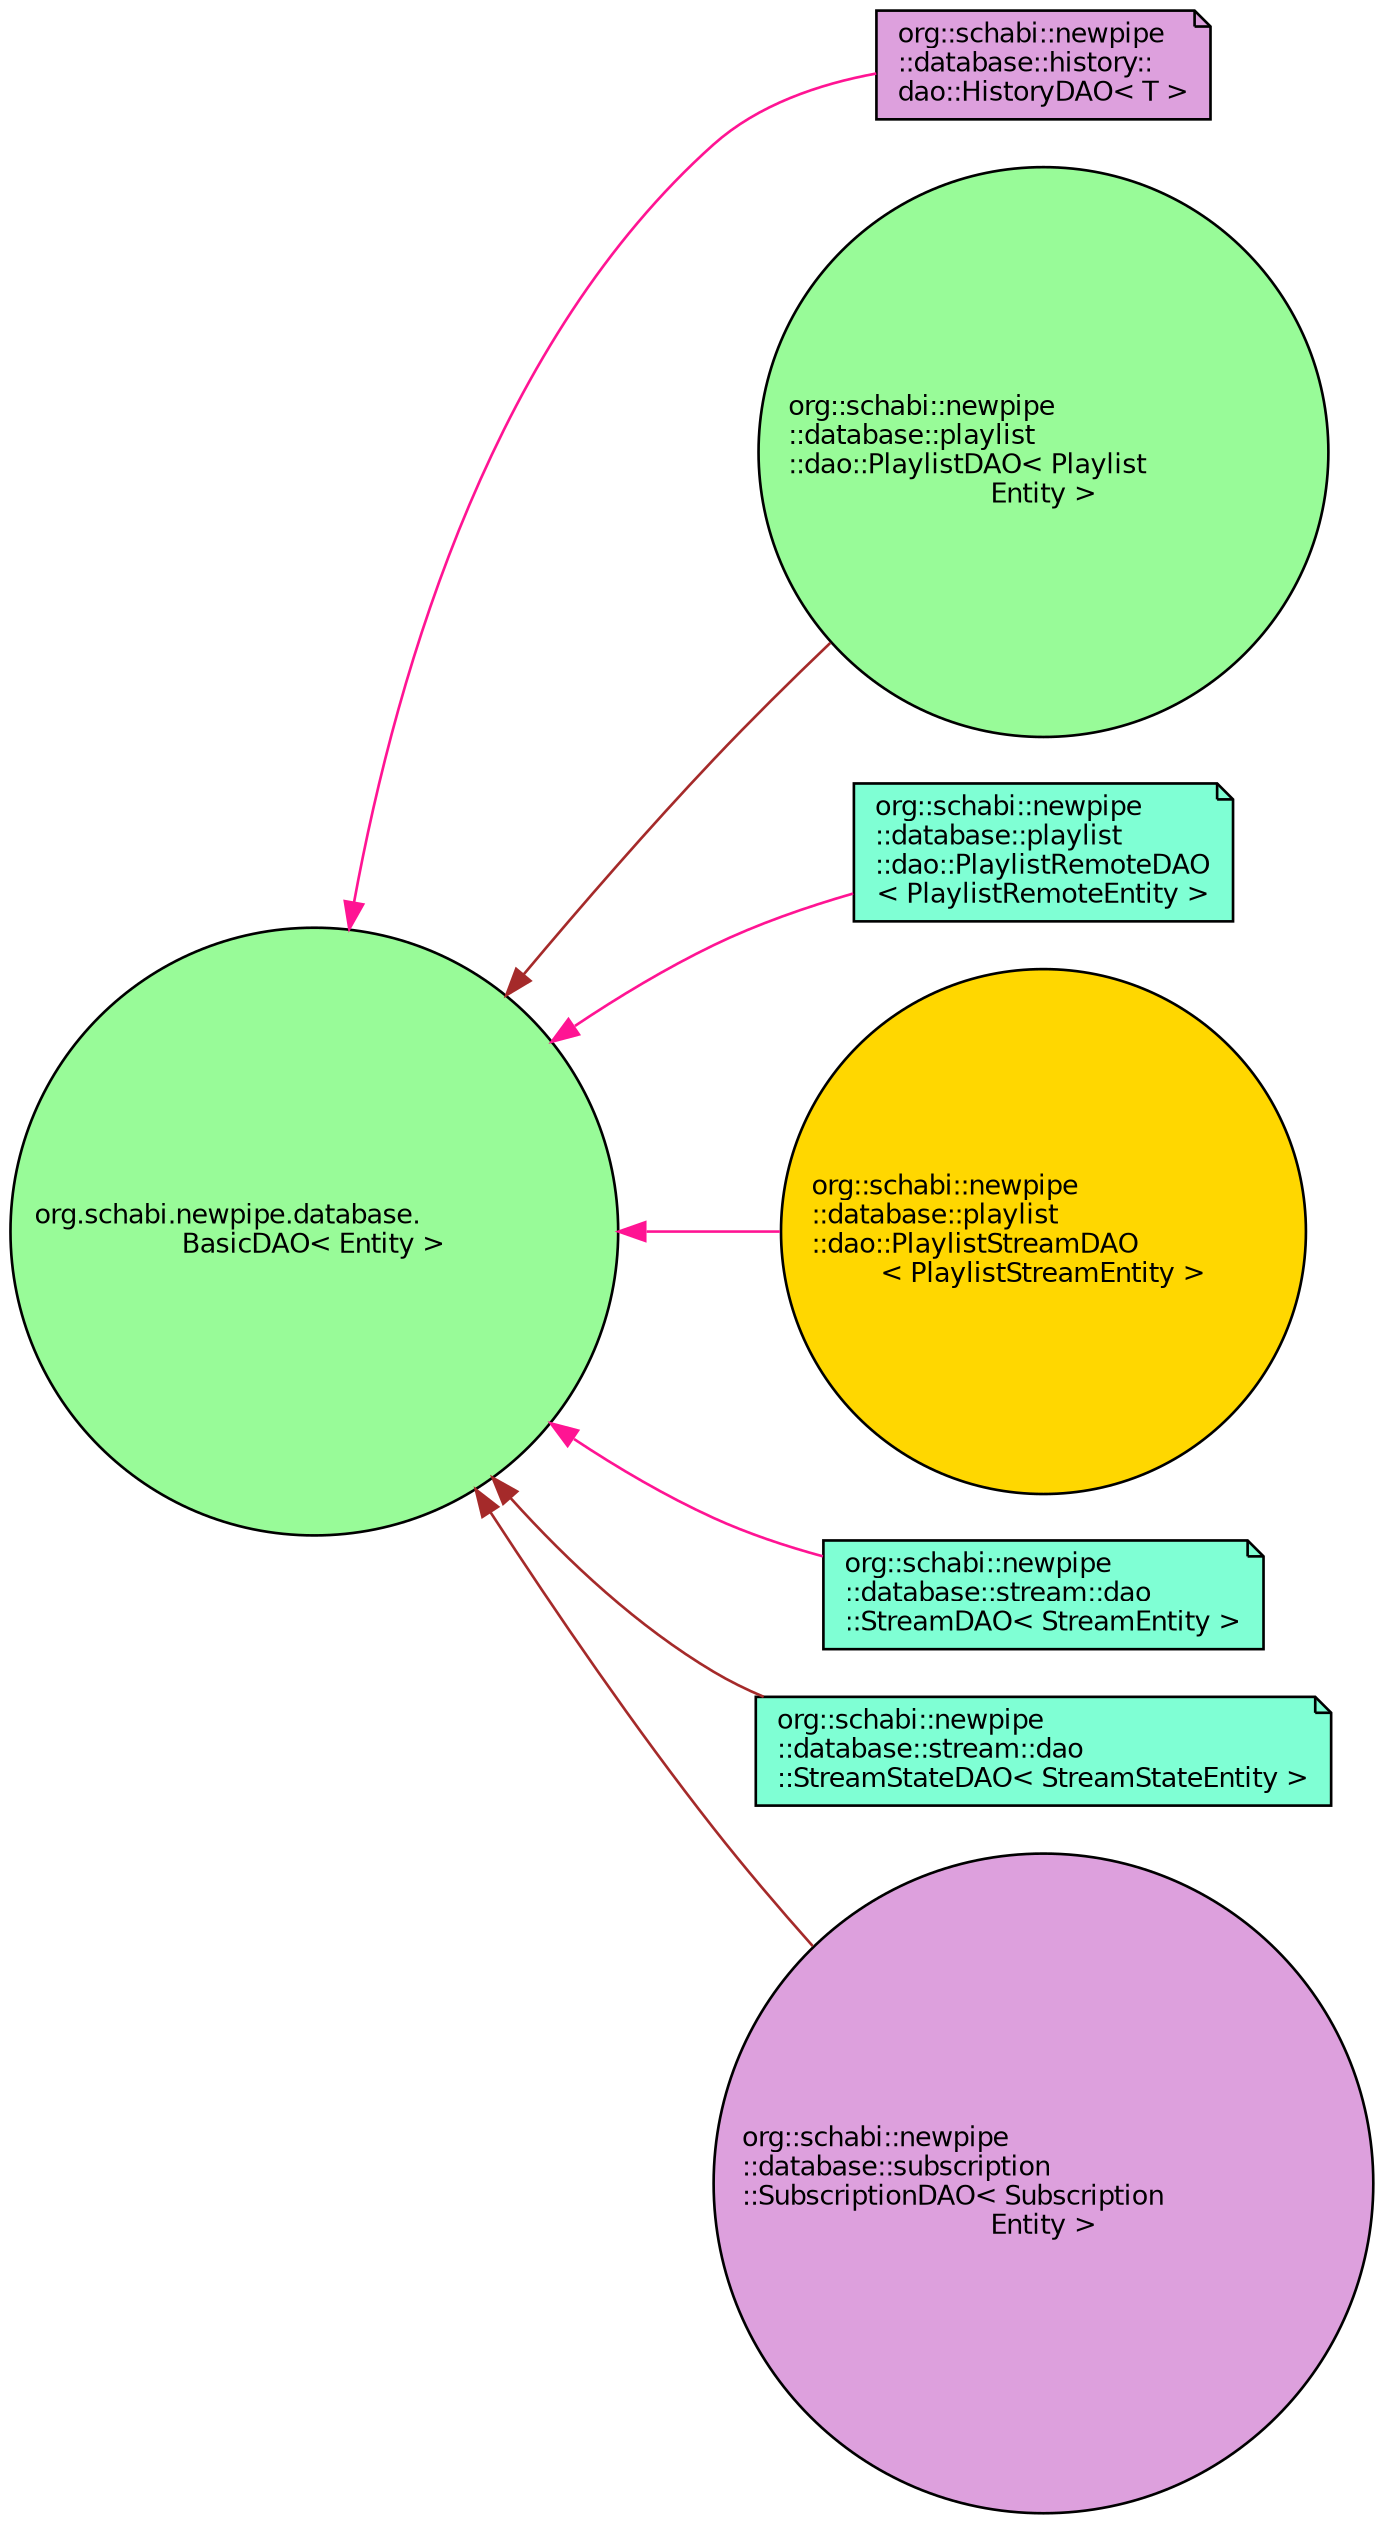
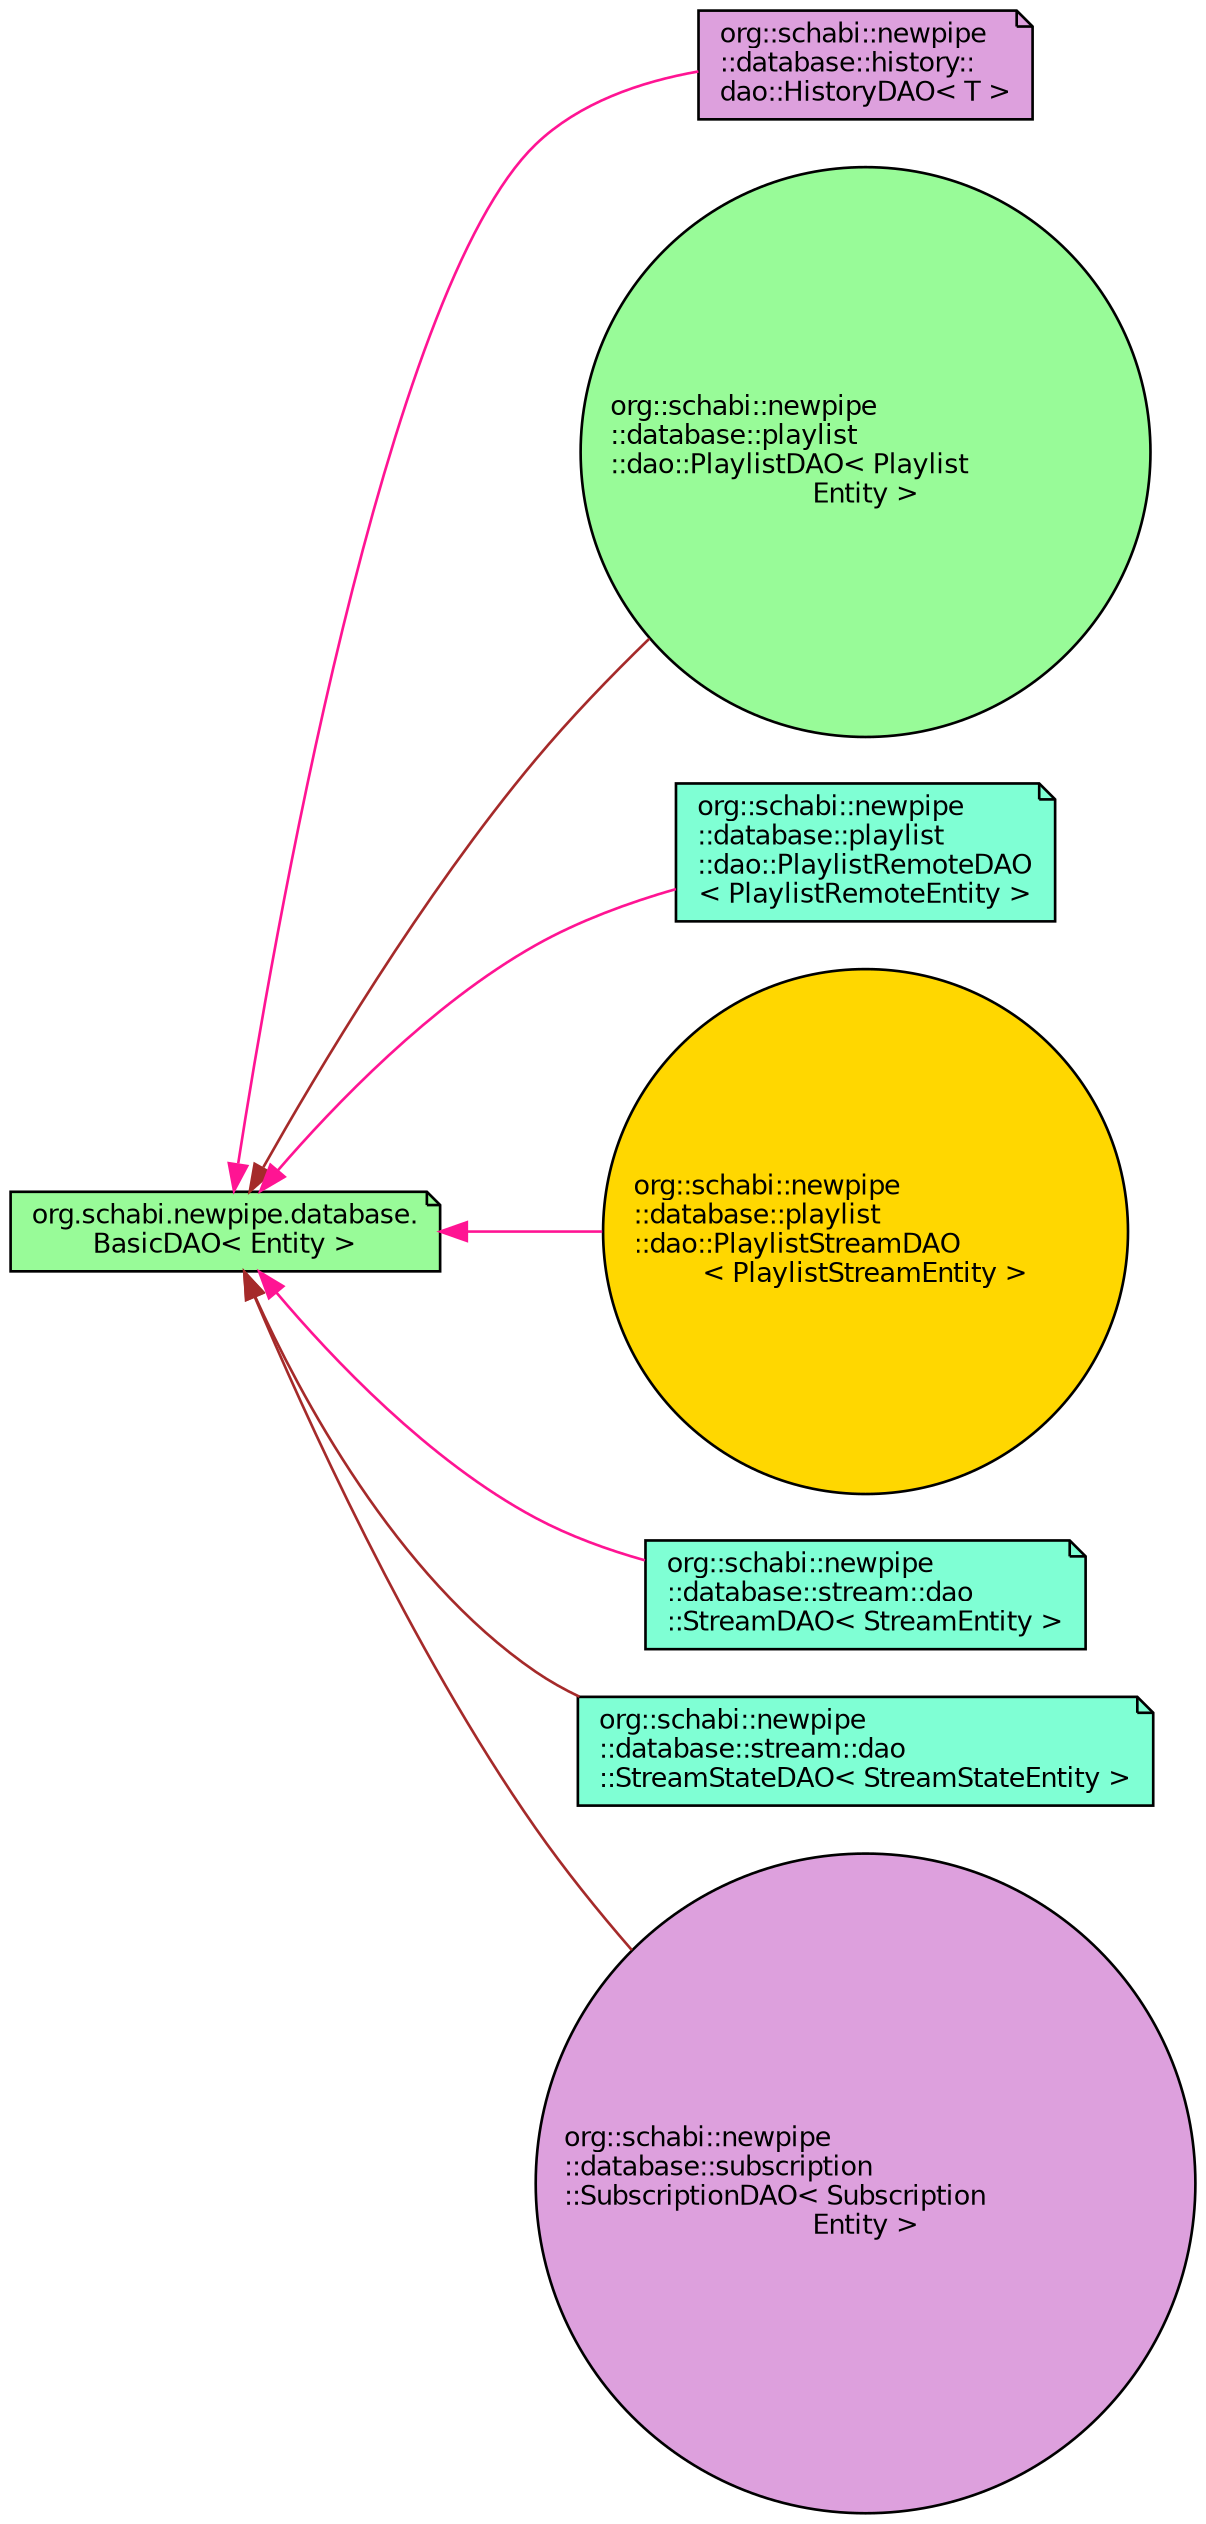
node "org.schabi.newpipe.database. BasicDAO< Entity >": shape circle -> note
